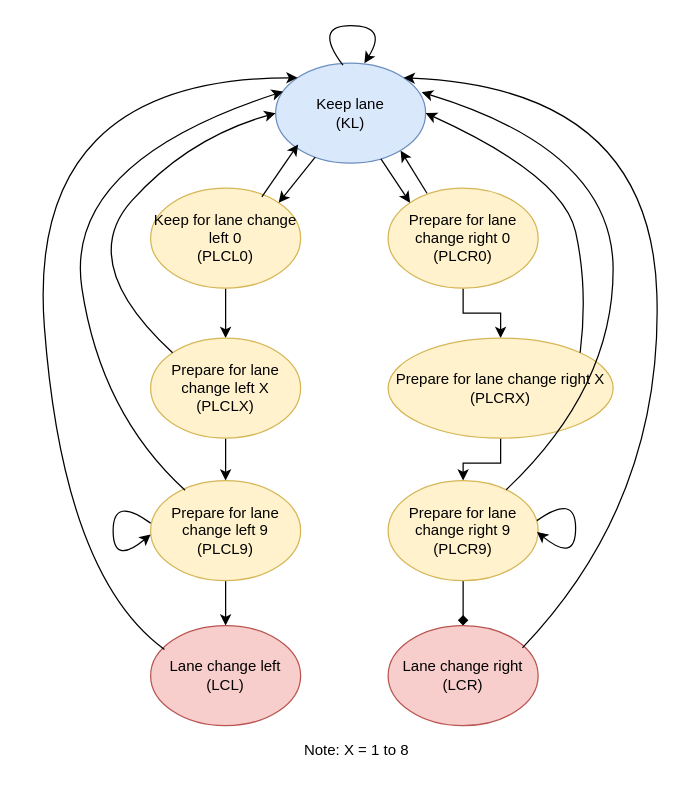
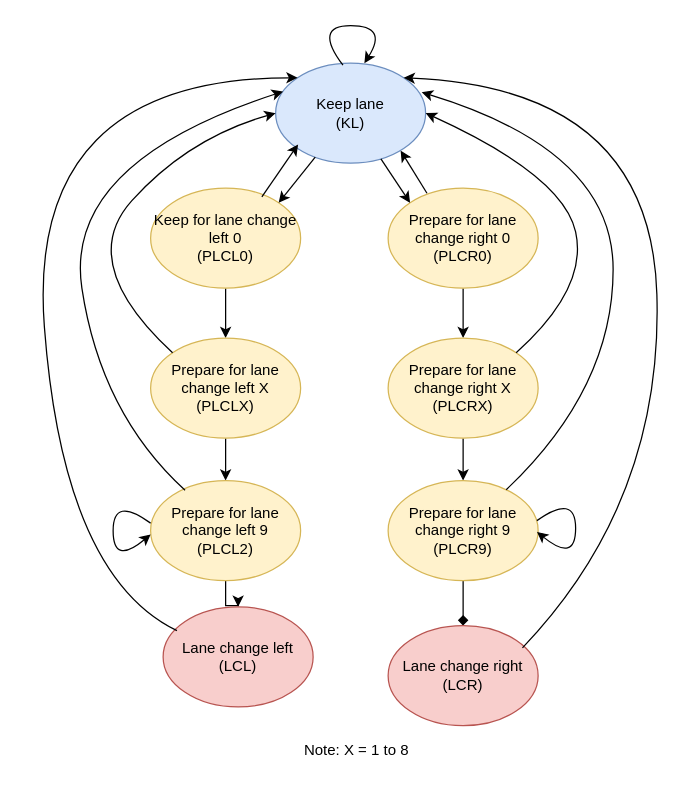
node "Prepare for lane change right X (PLCRX)": size 225x100 -> 150x100
node "Prepare for lane change left 9 (PLCL9)": label "Prepare for lane change left 9 (PLCL9)" -> "Prepare for lane change left 9 (PLCL2)"
node "Lane change left (LCL)": moved (226, 676) -> (238, 657)
